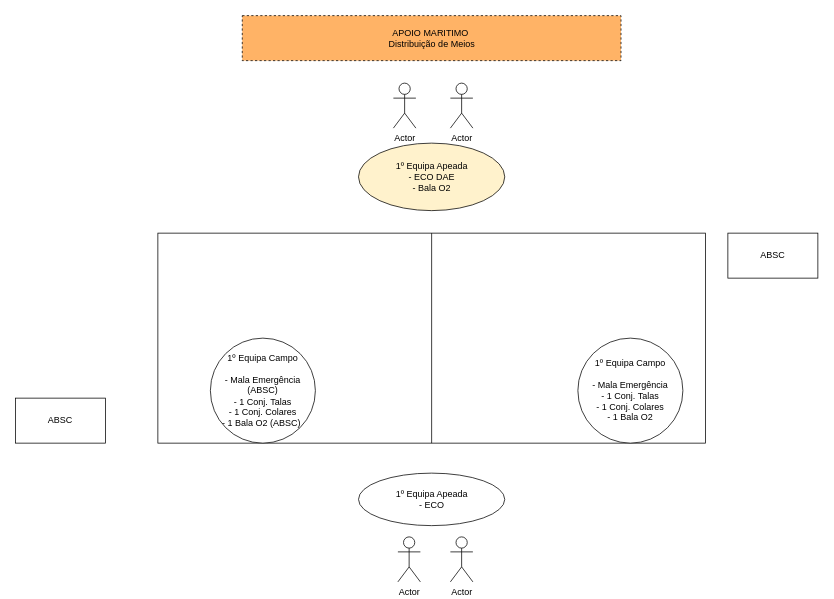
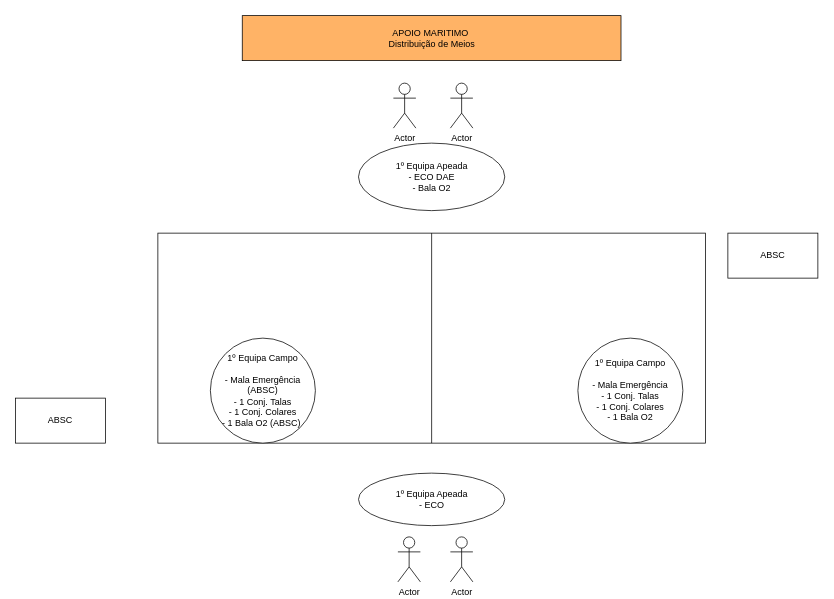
node "APOIO MARITIMO Distribuição de Meios": style dashed -> solid
node "1º Equipa Apeada - ECO DAE - Bala O2": fillcolor #fff2cc -> #ffffff
